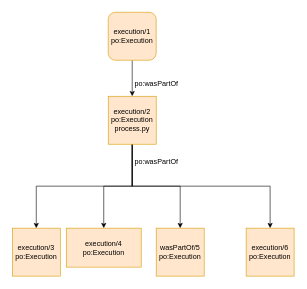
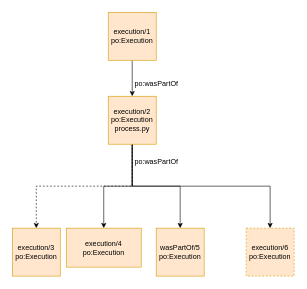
node "execution/1 po:Execution": shape rounded rectangle -> rectangle
edge "execution/2 po:Execution process.py" -> "execution/3 po:Execution": style solid -> dashed
node "execution/6 po:Execution": style solid -> dashed
